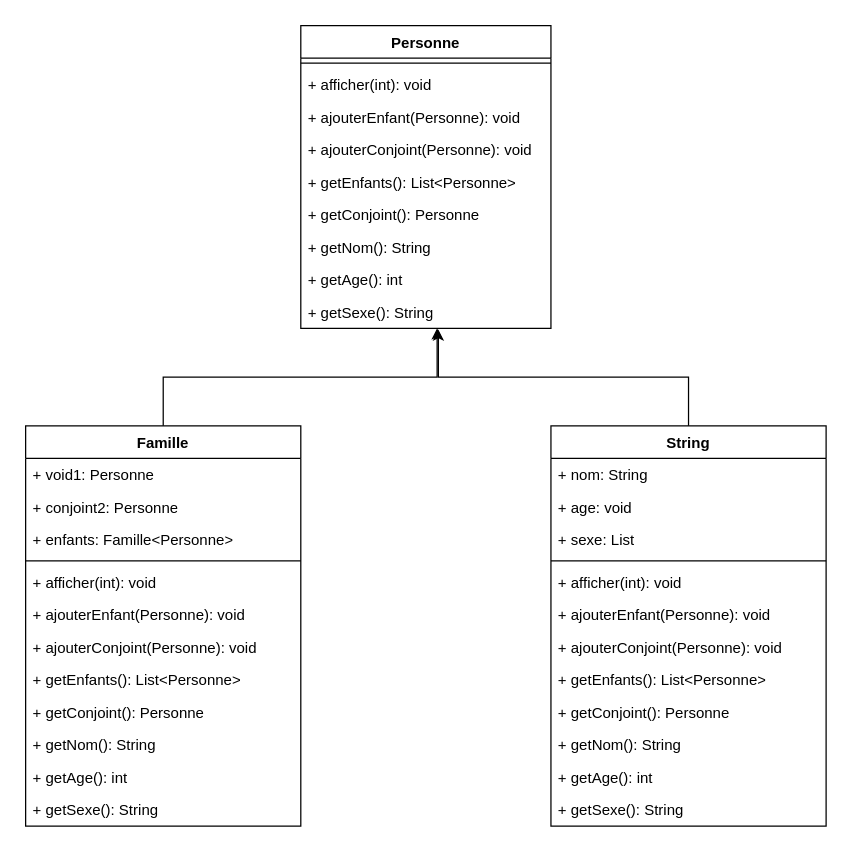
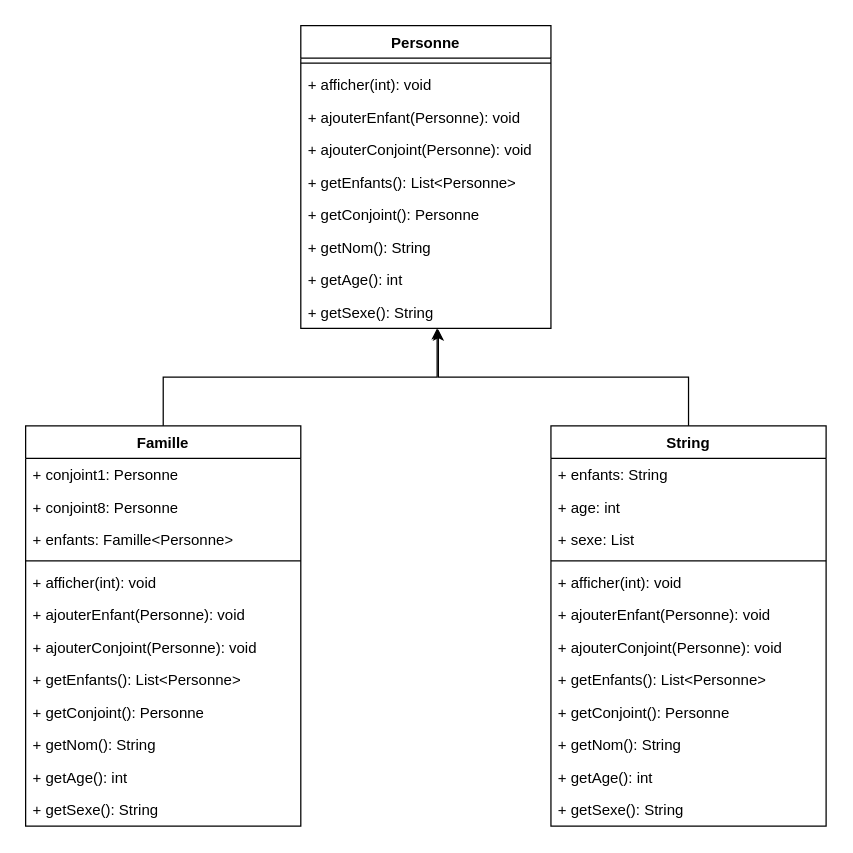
node "+ void1: Personne": label "+ void1: Personne" -> "+ conjoint1: Personne"
node "+ nom: String": label "+ nom: String" -> "+ enfants: String"
node "+ conjoint2: Personne": label "+ conjoint2: Personne" -> "+ conjoint8: Personne"
node "+ age: void": label "+ age: void" -> "+ age: int"
